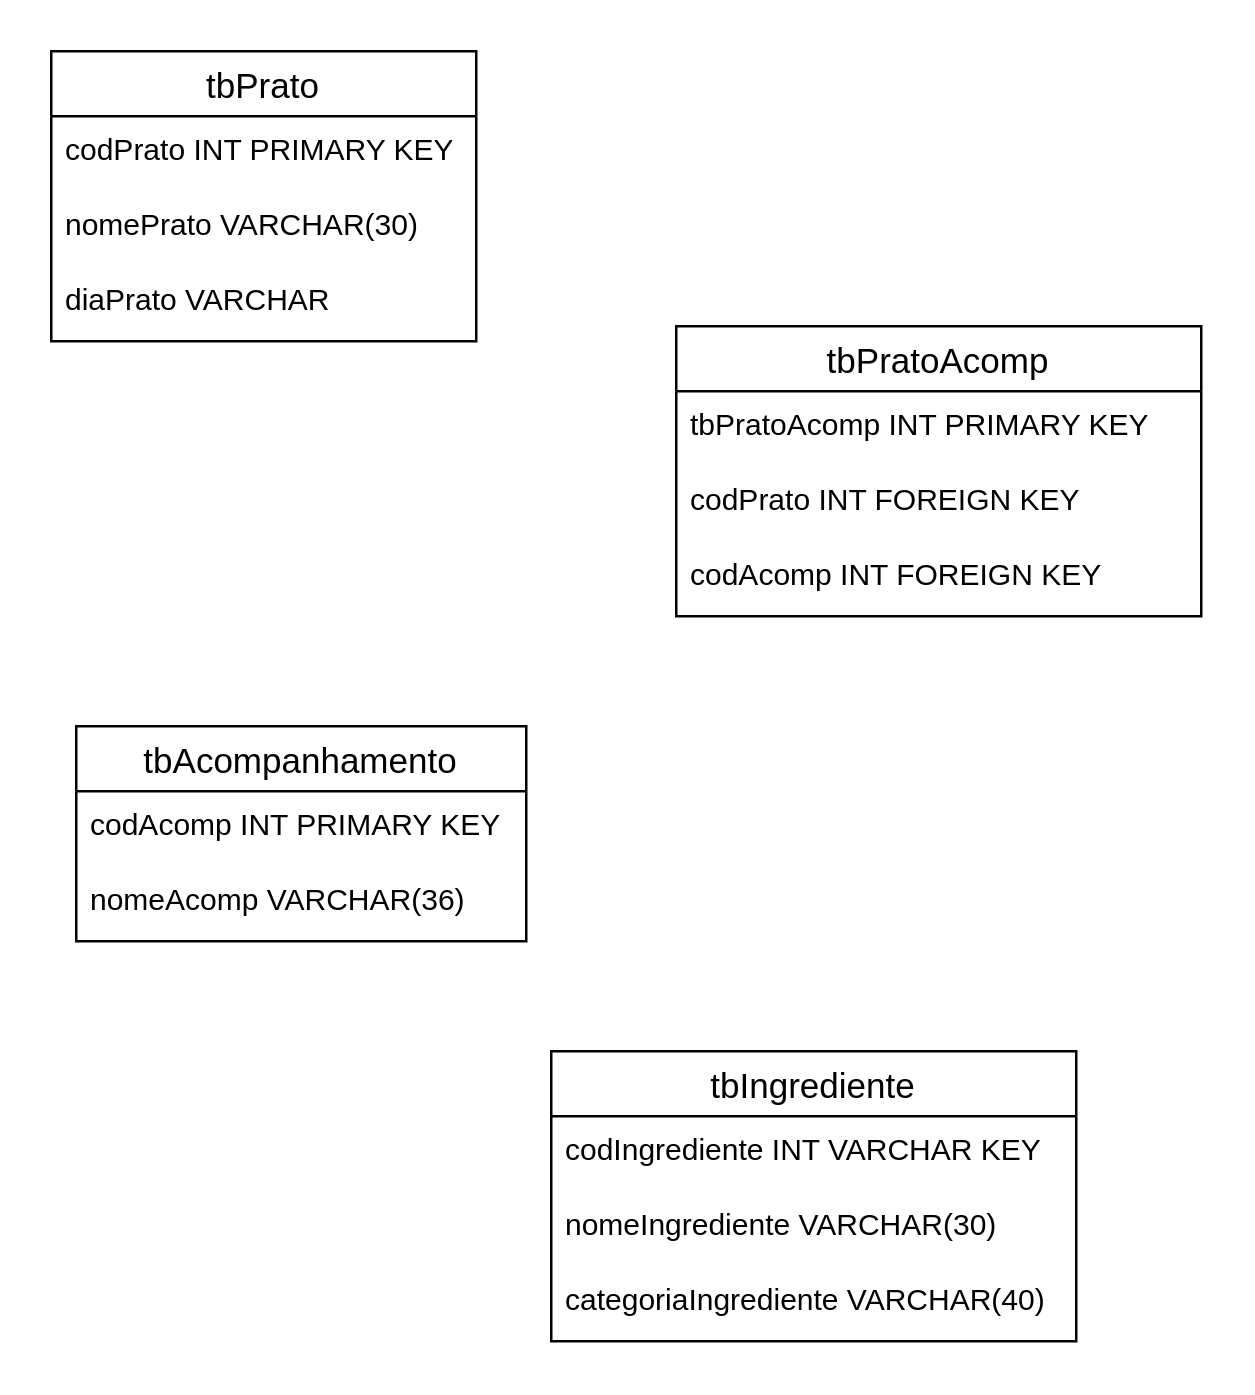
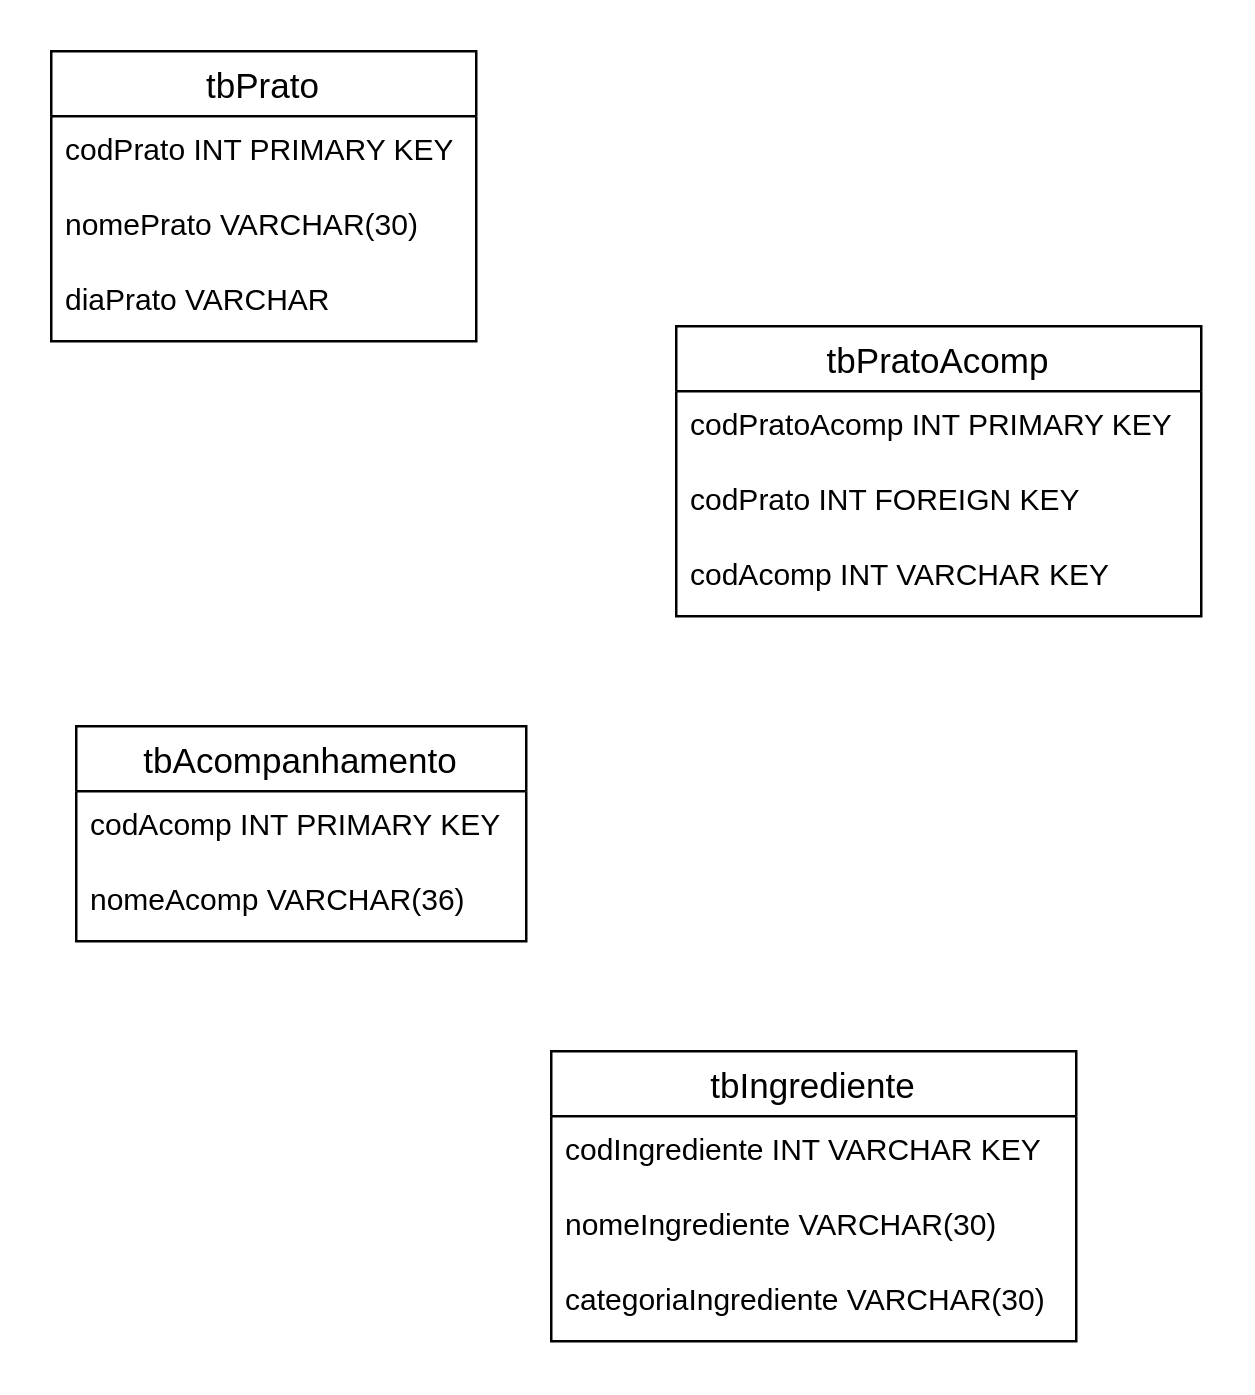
node "tbPratoAcomp INT PRIMARY KEY": label "tbPratoAcomp INT PRIMARY KEY" -> "codPratoAcomp INT PRIMARY KEY"
node "codAcomp INT FOREIGN KEY": label "codAcomp INT FOREIGN KEY" -> "codAcomp INT VARCHAR KEY"
node "categoriaIngrediente VARCHAR(40)": label "categoriaIngrediente VARCHAR(40)" -> "categoriaIngrediente VARCHAR(30)"
